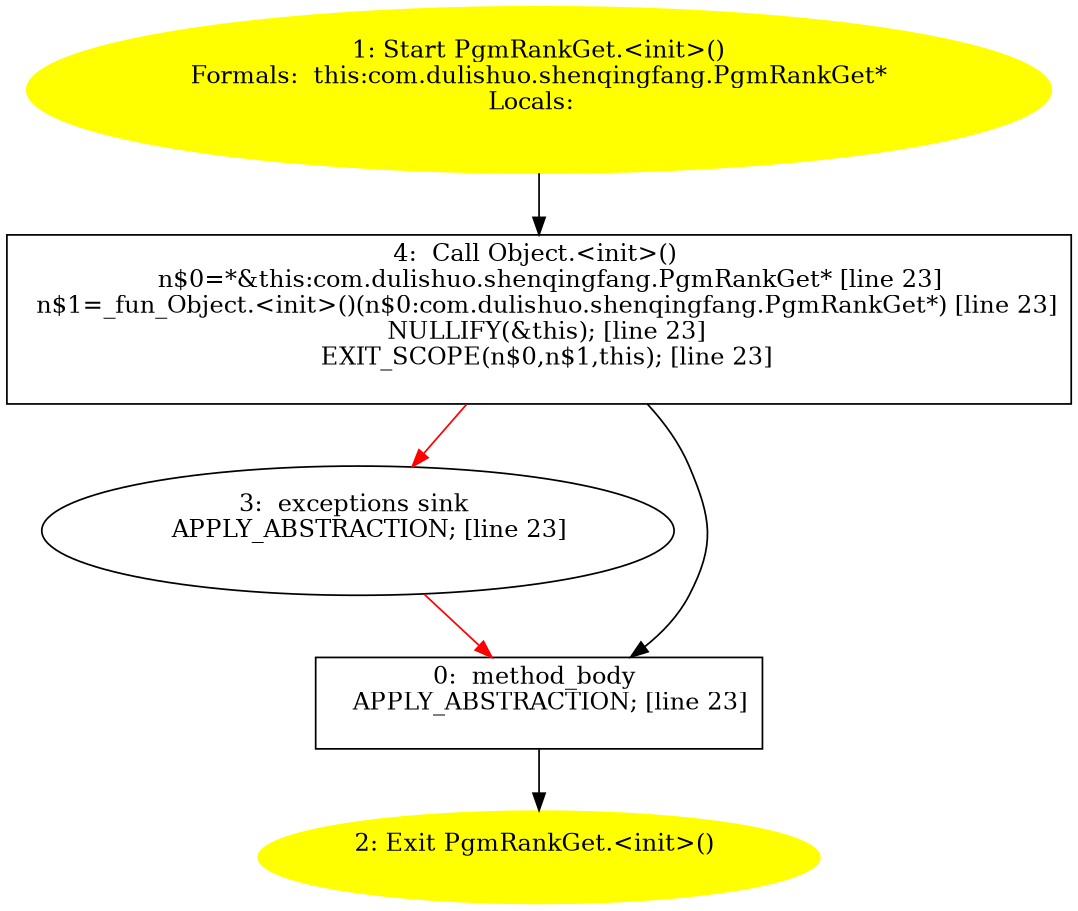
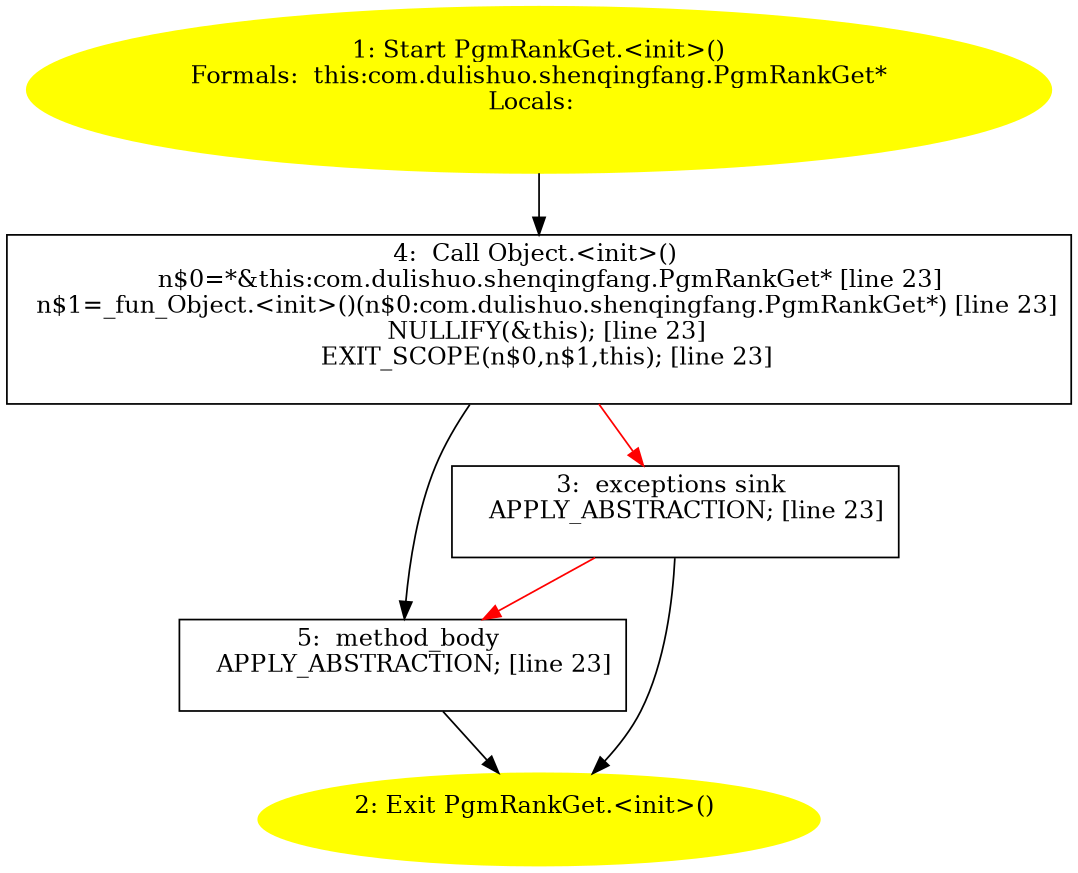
node "3:  exceptions sink APPLY_ABSTRACTION; [line 23]": shape ellipse -> box
edge "3:  exceptions sink APPLY_ABSTRACTION; [line 23]" -> "2: Exit PgmRankGet.<init>()": added
node "0:  method_body APPLY_ABSTRACTION; [line 23]": label "0:  method_body APPLY_ABSTRACTION; [line 23]" -> "5:  method_body APPLY_ABSTRACTION; [line 23]"
